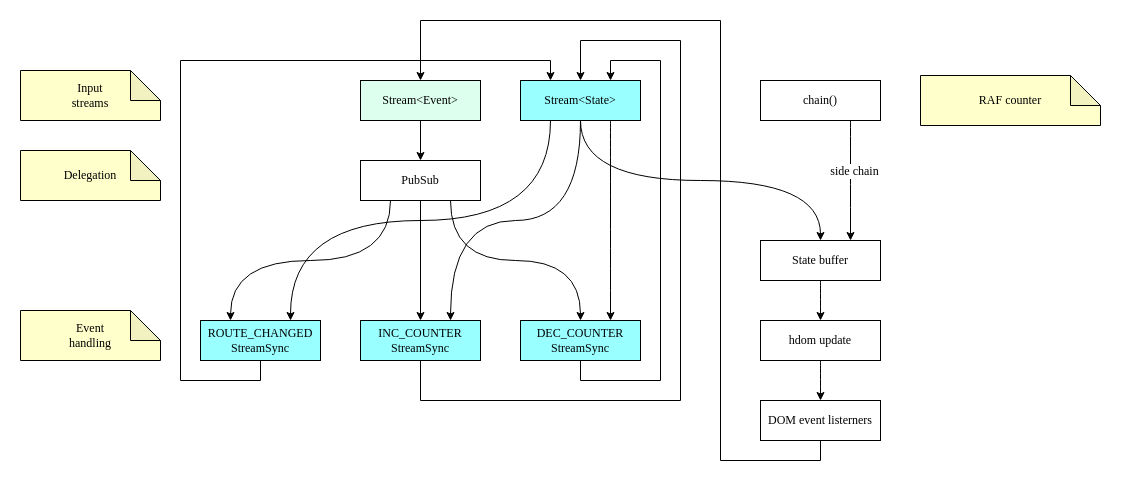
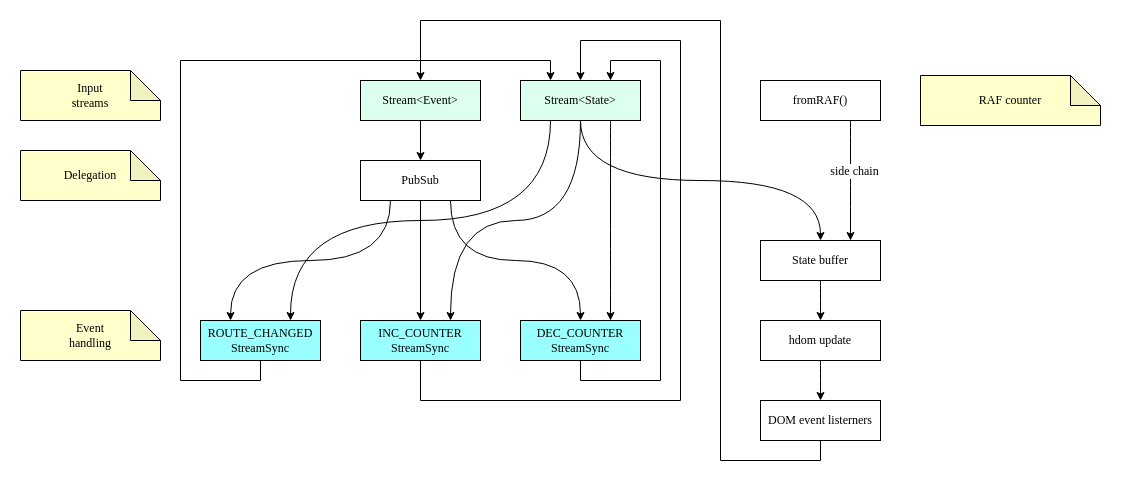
node "Stream<State>": fillcolor #99ffff -> #ddffee
node "chain()": label "chain()" -> "fromRAF()"
